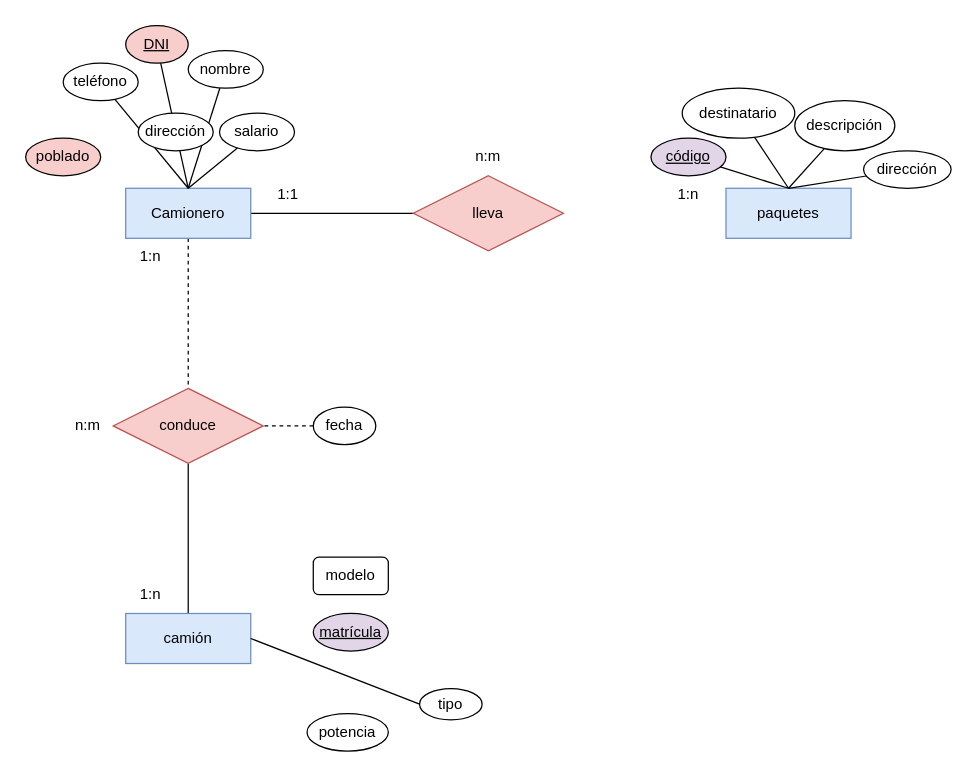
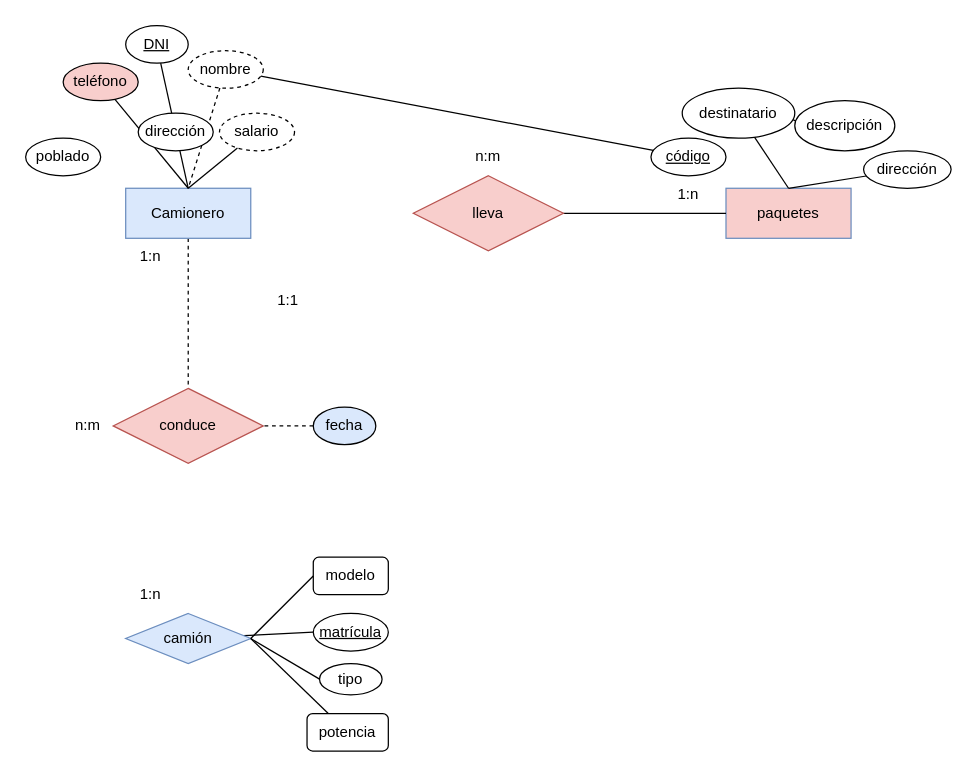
node "DNI": fillcolor #f8cecc -> #ffffff
node "nombre": style solid -> dashed
node "teléfono": fillcolor #ffffff -> #f8cecc
edge "nombre" -- "Camionero": style solid -> dashed
node "salario": style solid -> dashed
node "poblado": fillcolor #f8cecc -> #ffffff
node "código": fillcolor #e1d5e7 -> #ffffff
edge "descripción" -- "paquetes": now "descripción" -- "destinatario"
edge "código" -- "paquetes": now "código" -- "nombre"
node "1:1": moved (288, 194) -> (288, 301)
edge "Camionero" -- "lleva": removed
edge "lleva" -- "paquetes": added
node "paquetes": fillcolor #dae8fc -> #f8cecc
node "fecha": fillcolor #ffffff -> #dae8fc
edge "conduce" -- "camión": removed
edge "modelo" -- "camión": added
node "matrícula": fillcolor #e1d5e7 -> #ffffff
edge "matrícula" -- "camión": added
node "camión": shape rectangle -> diamond
edge "camión" -- "potencia": added
node "tipo": moved (451, 704) -> (351, 679)
node "potencia": shape ellipse -> rounded rectangle
